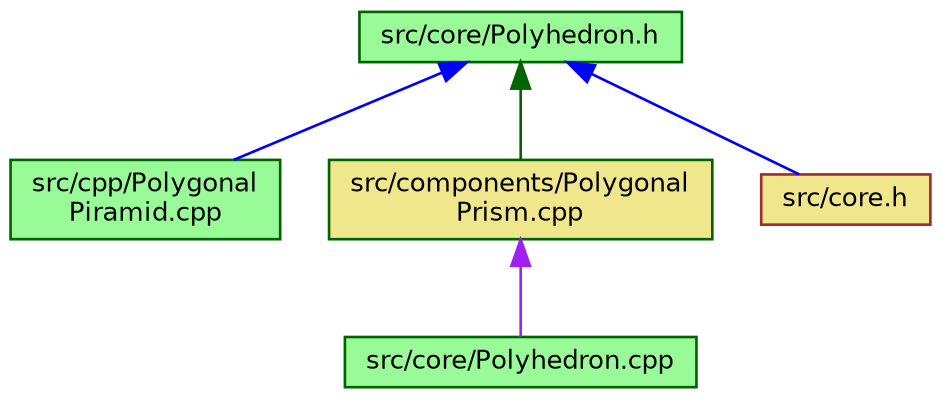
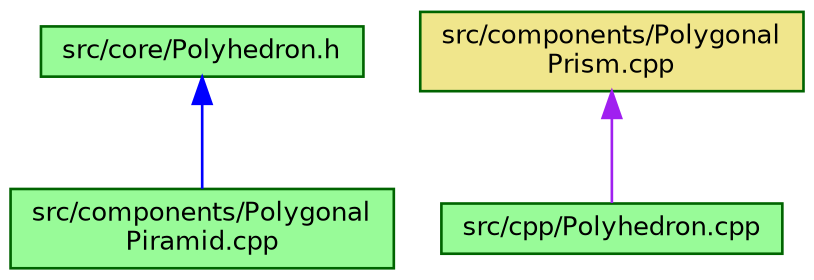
edge "src/components/Polygonal Prism.cpp" -> "src/core/Polyhedron.h": removed
node "src/cpp/Polygonal Piramid.cpp": label "src/cpp/Polygonal Piramid.cpp" -> "src/components/Polygonal Piramid.cpp"
node "src/core.h": removed
node "src/core/Polyhedron.cpp": label "src/core/Polyhedron.cpp" -> "src/cpp/Polyhedron.cpp"
